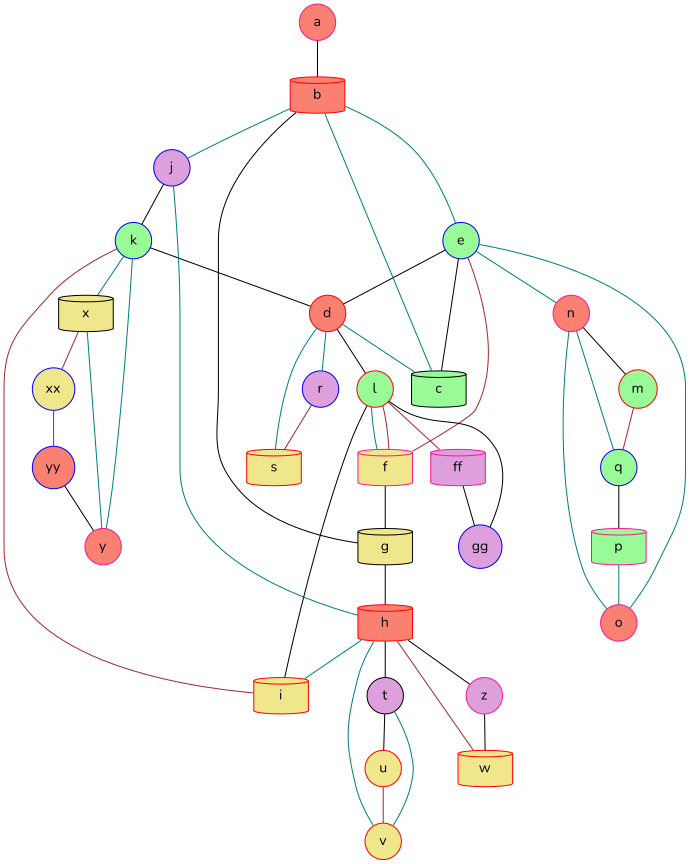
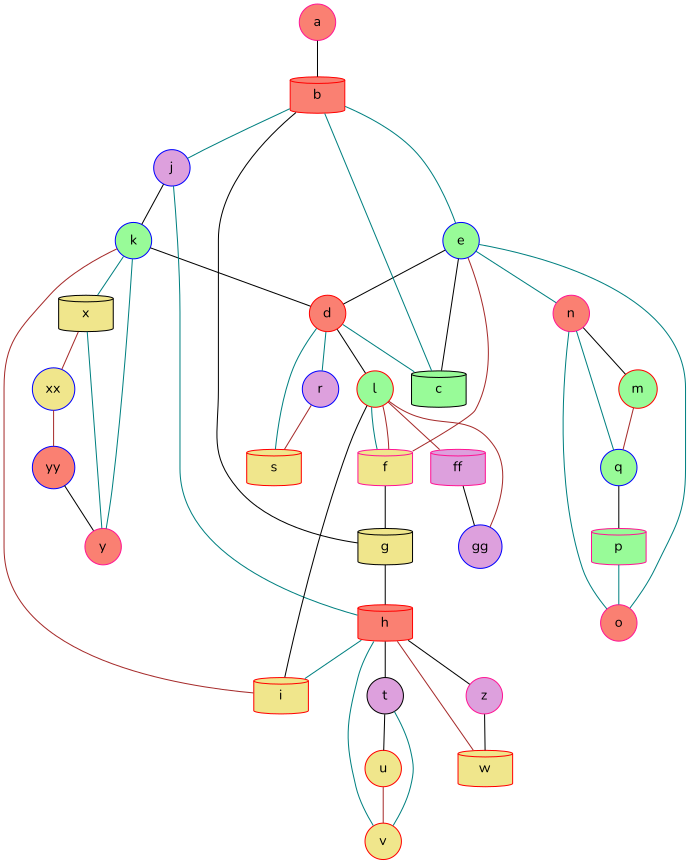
edge "l" -- "gg": color black -> brown
